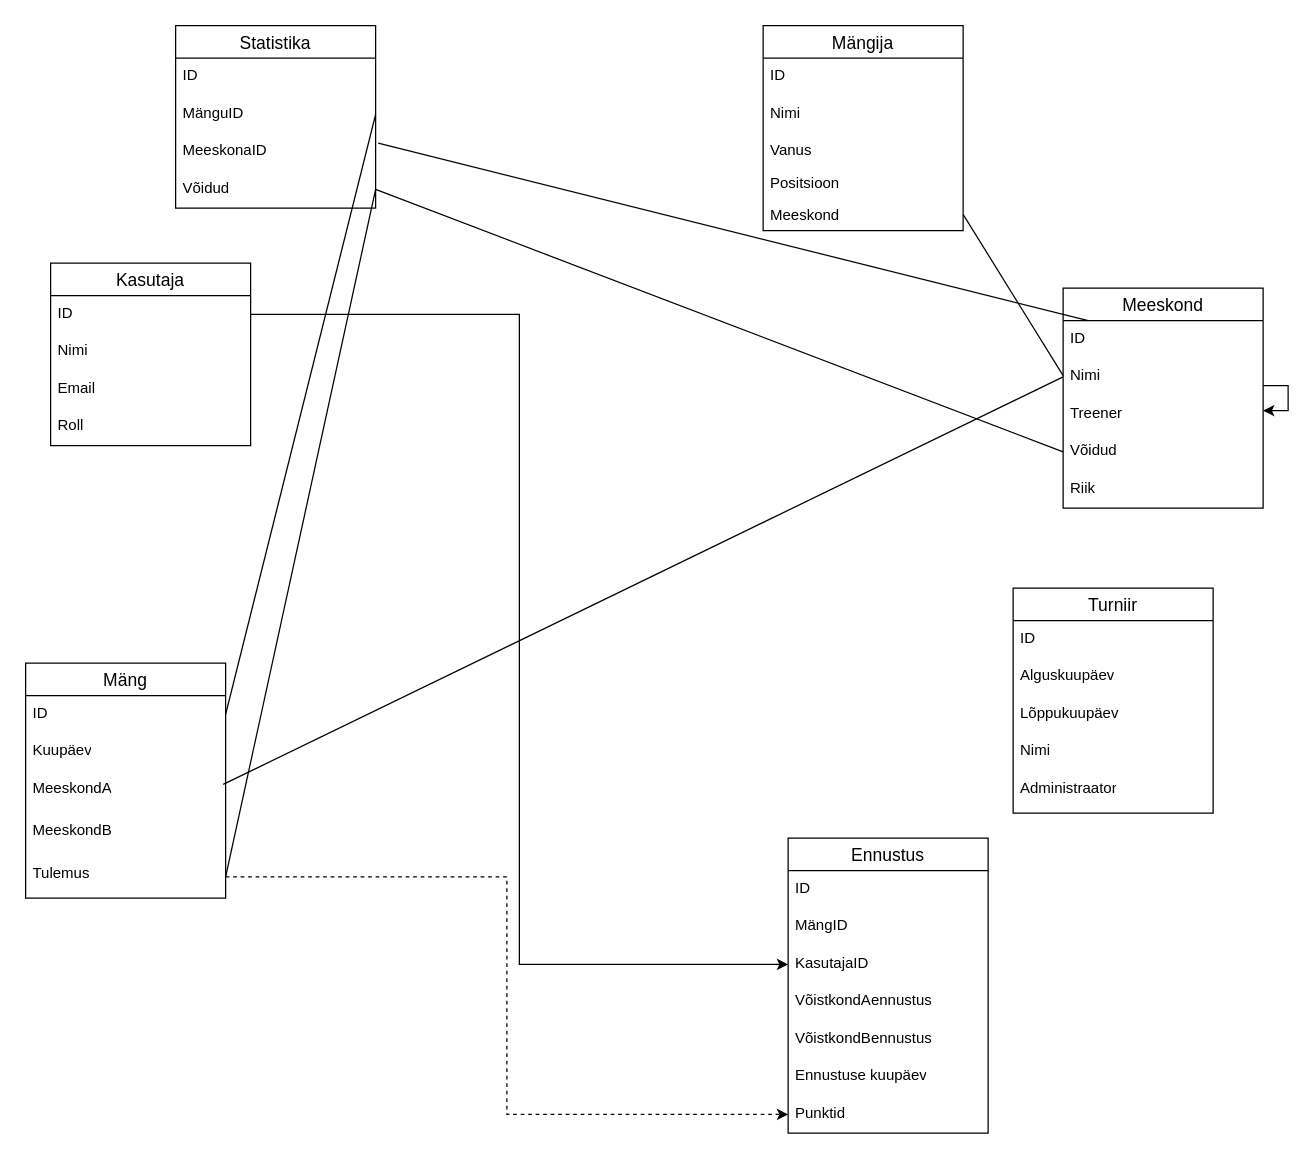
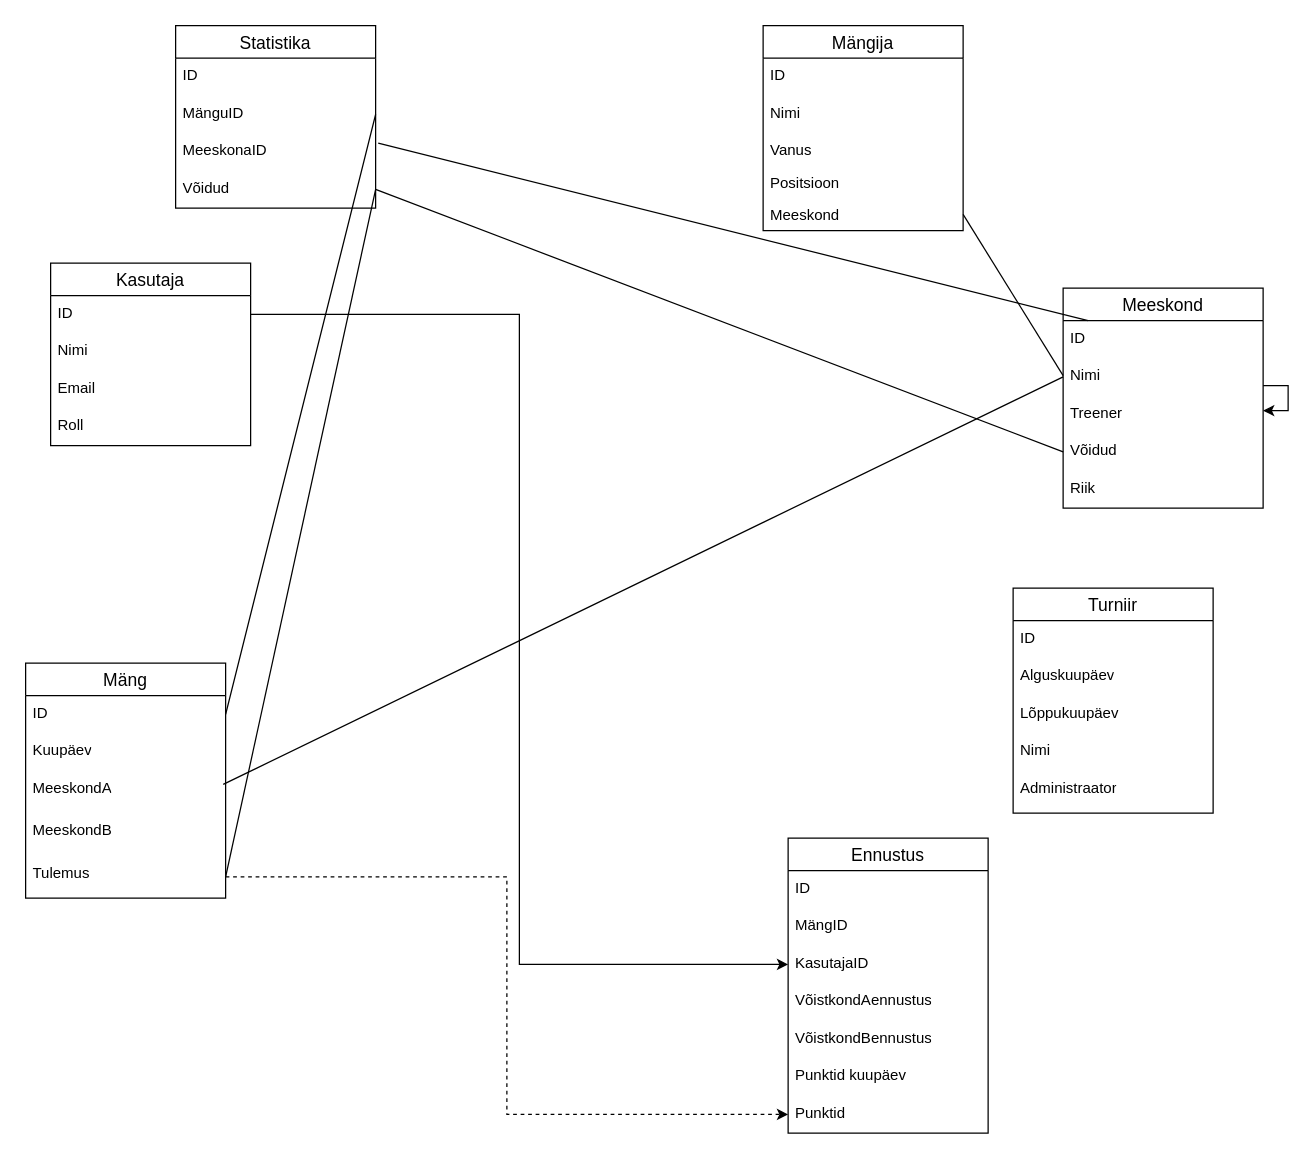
node "Ennustuse kuupäev": label "Ennustuse kuupäev" -> "Punktid kuupäev"
